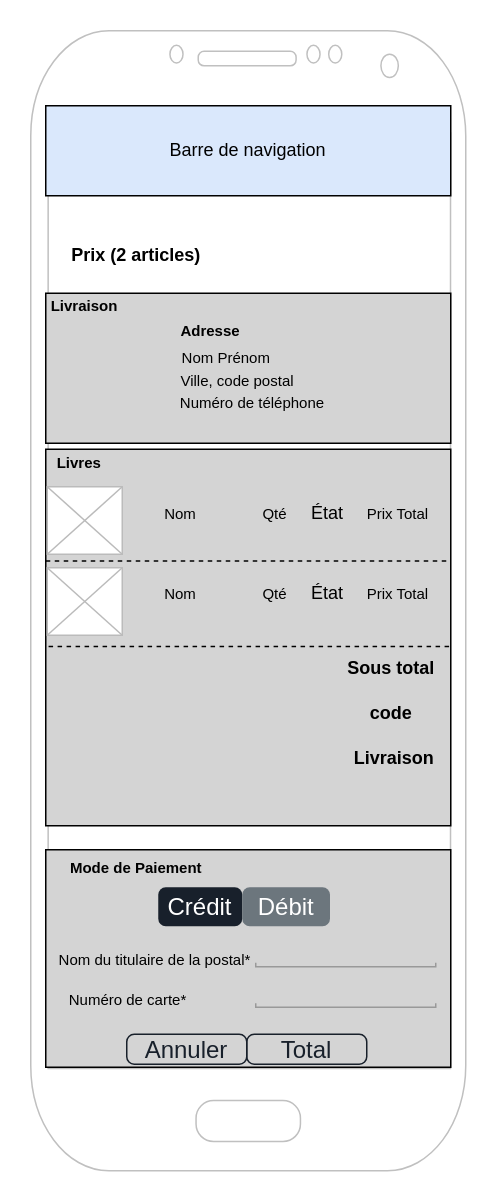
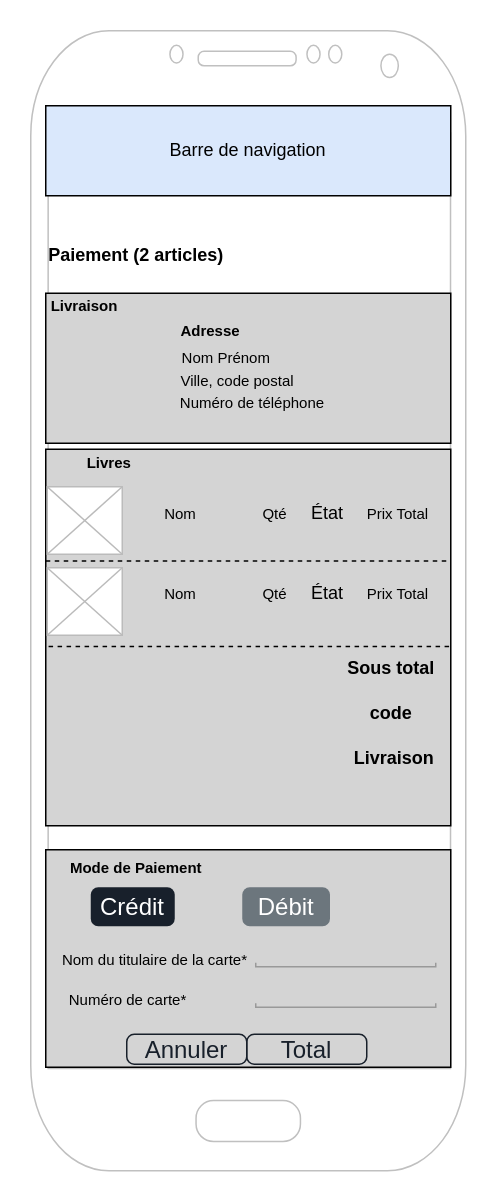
node "Prix (2 articles)": label "Prix (2 articles)" -> "Paiement (2 articles)"
node "Livres": moved (80, 462) -> (110, 462)
node "Crédit": moved (200, 907) -> (133, 907)
node "Nom du titulaire de la postal*": label "Nom du titulaire de la postal*" -> "Nom du titulaire de la carte*"
